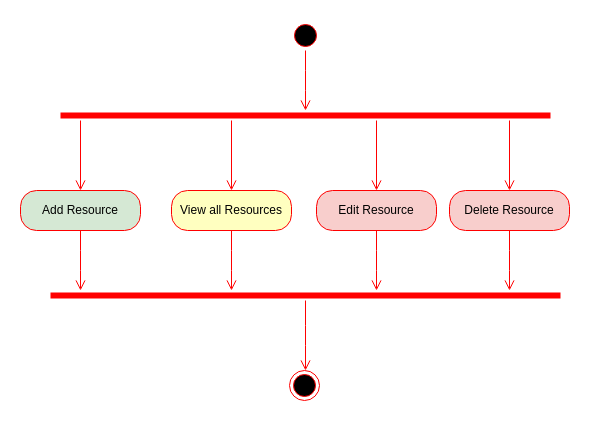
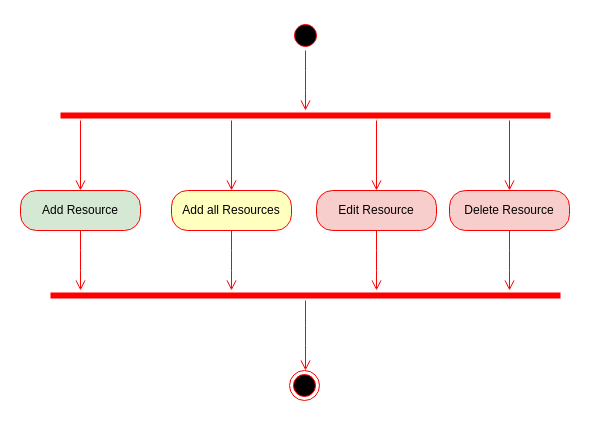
node "View all Resources": label "View all Resources" -> "Add all Resources"
